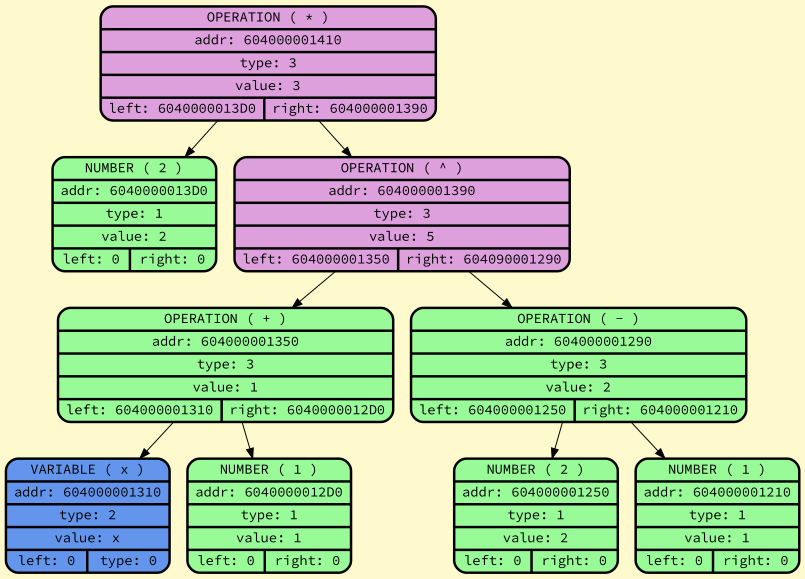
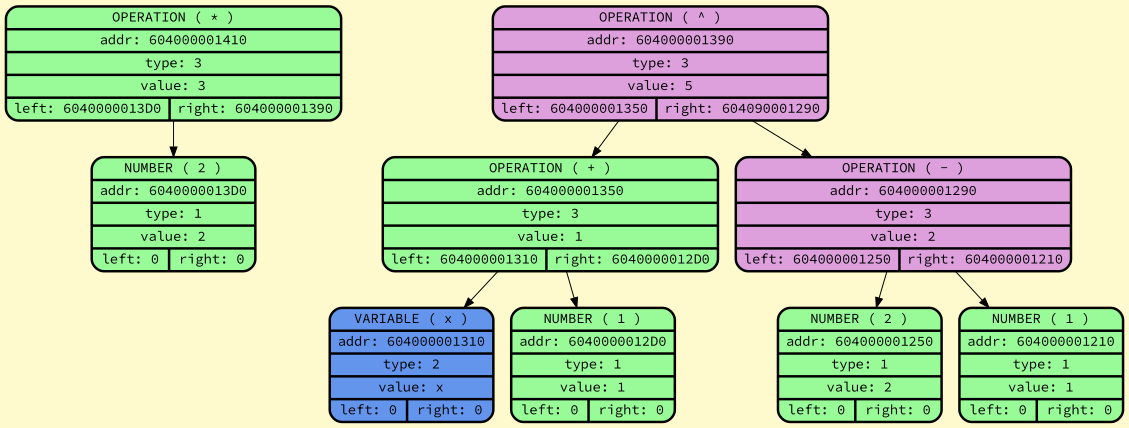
node "OPERATION ( * )": fillcolor plum -> palegreen
edge "OPERATION ( * )" -> "OPERATION ( ^ )": removed
node "OPERATION ( - )": fillcolor palegreen -> plum
node "VARIABLE ( x )": text "type: 0" -> "right: 0"
